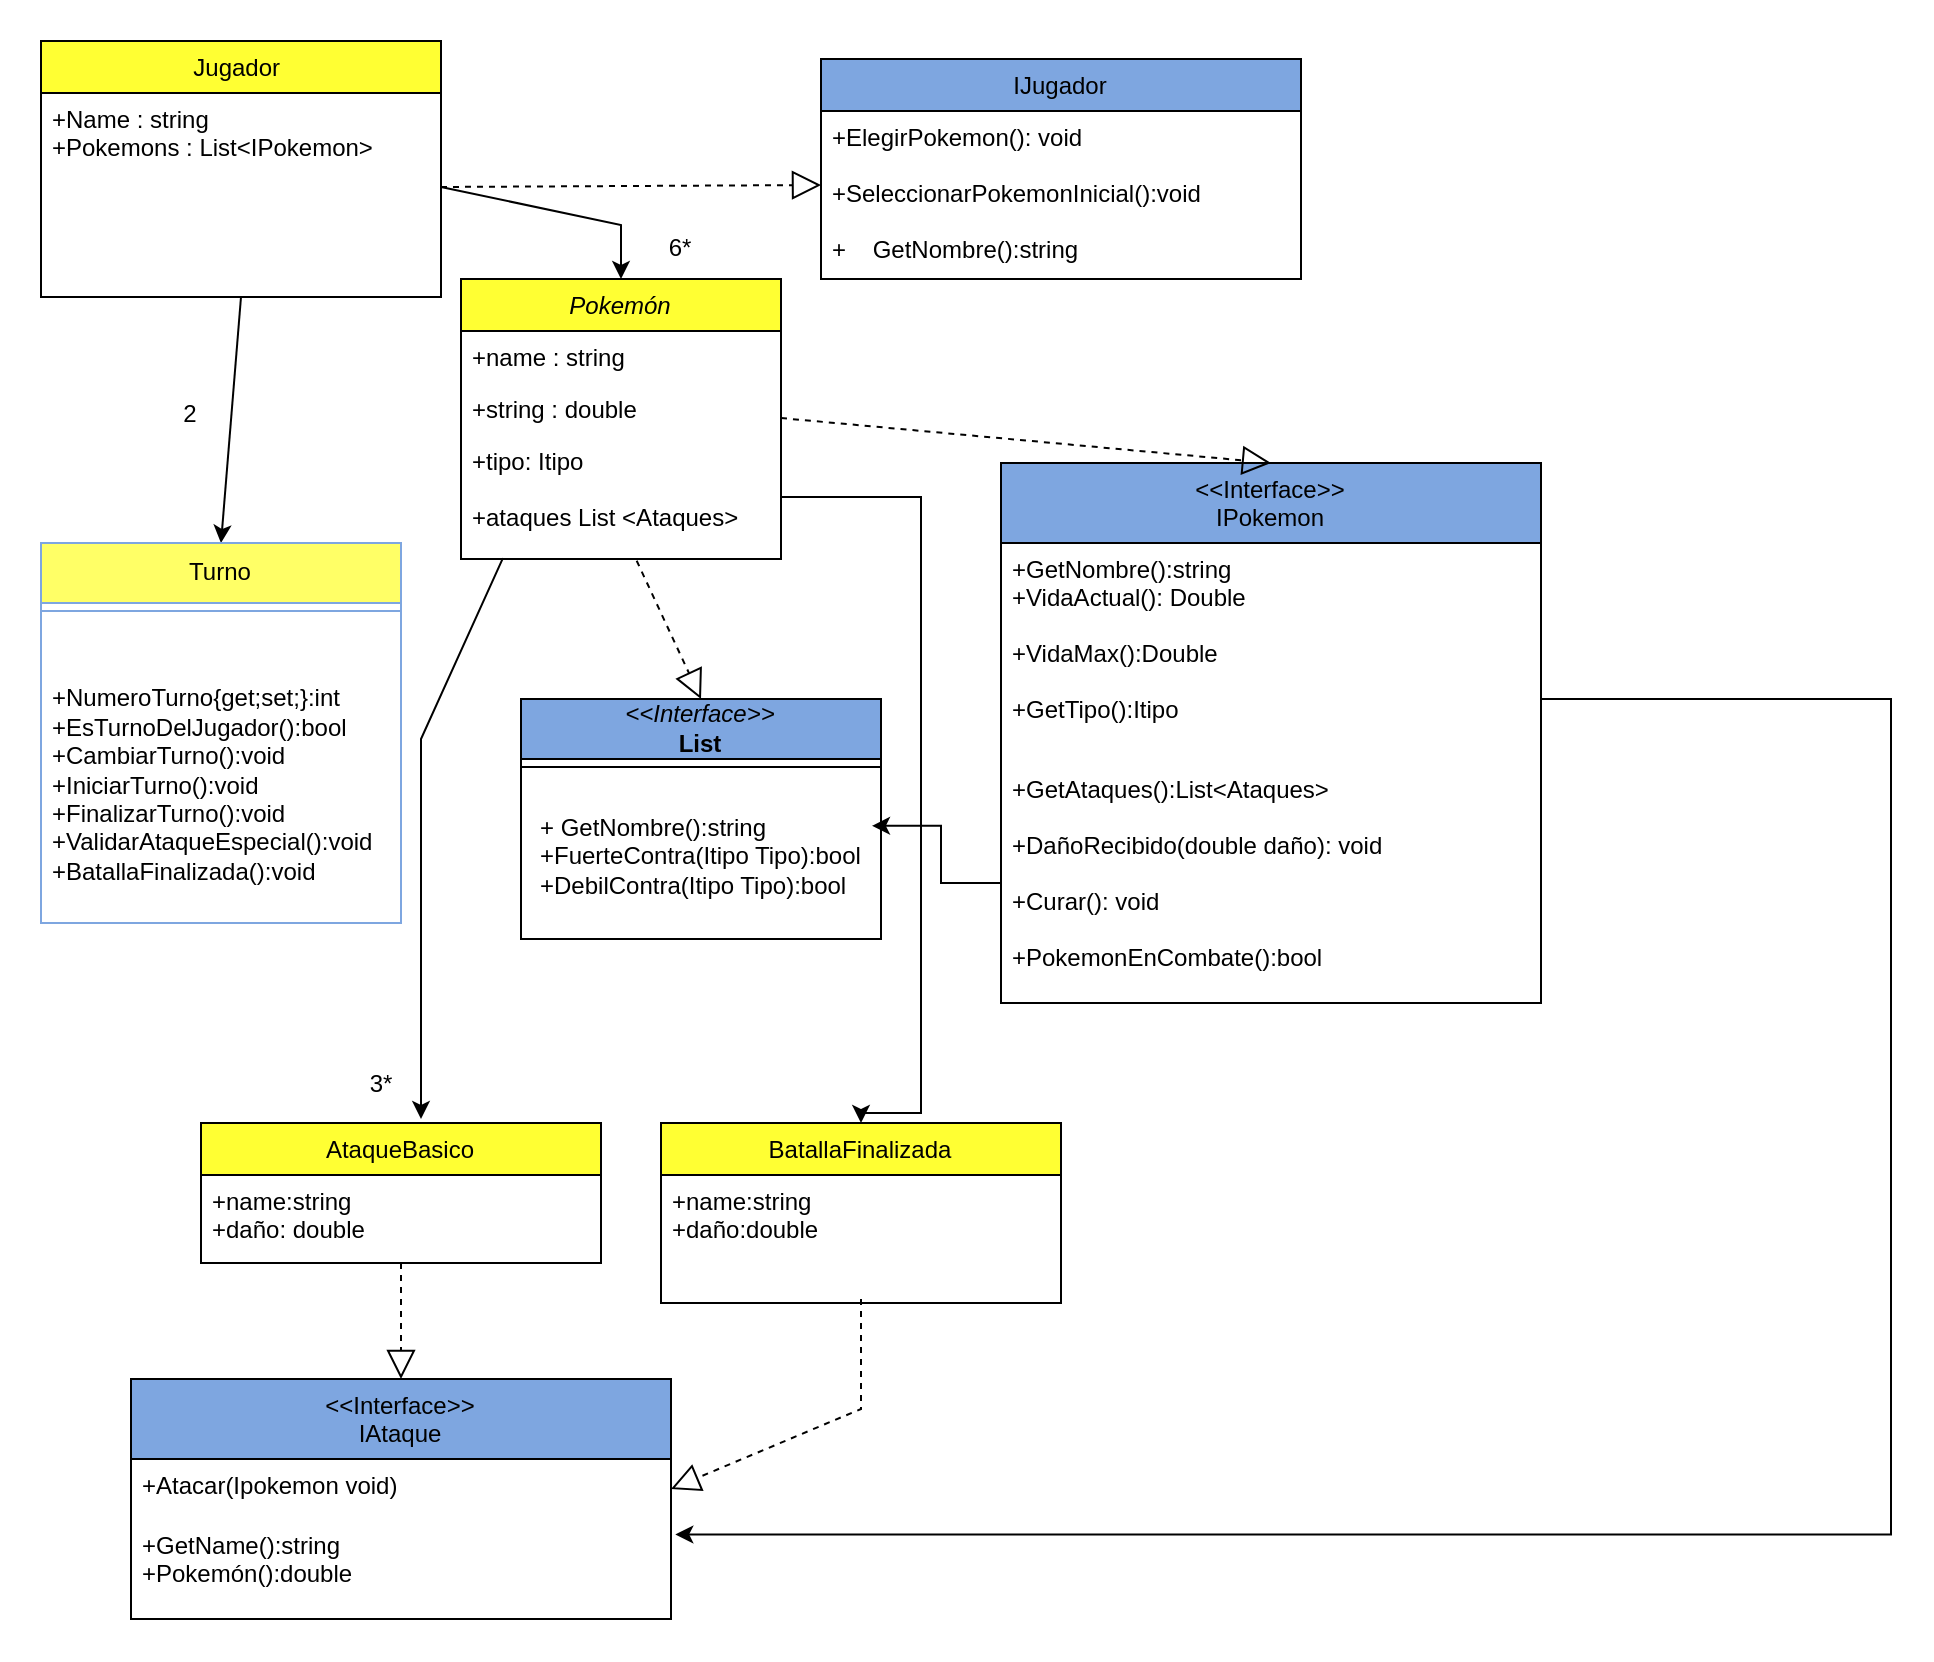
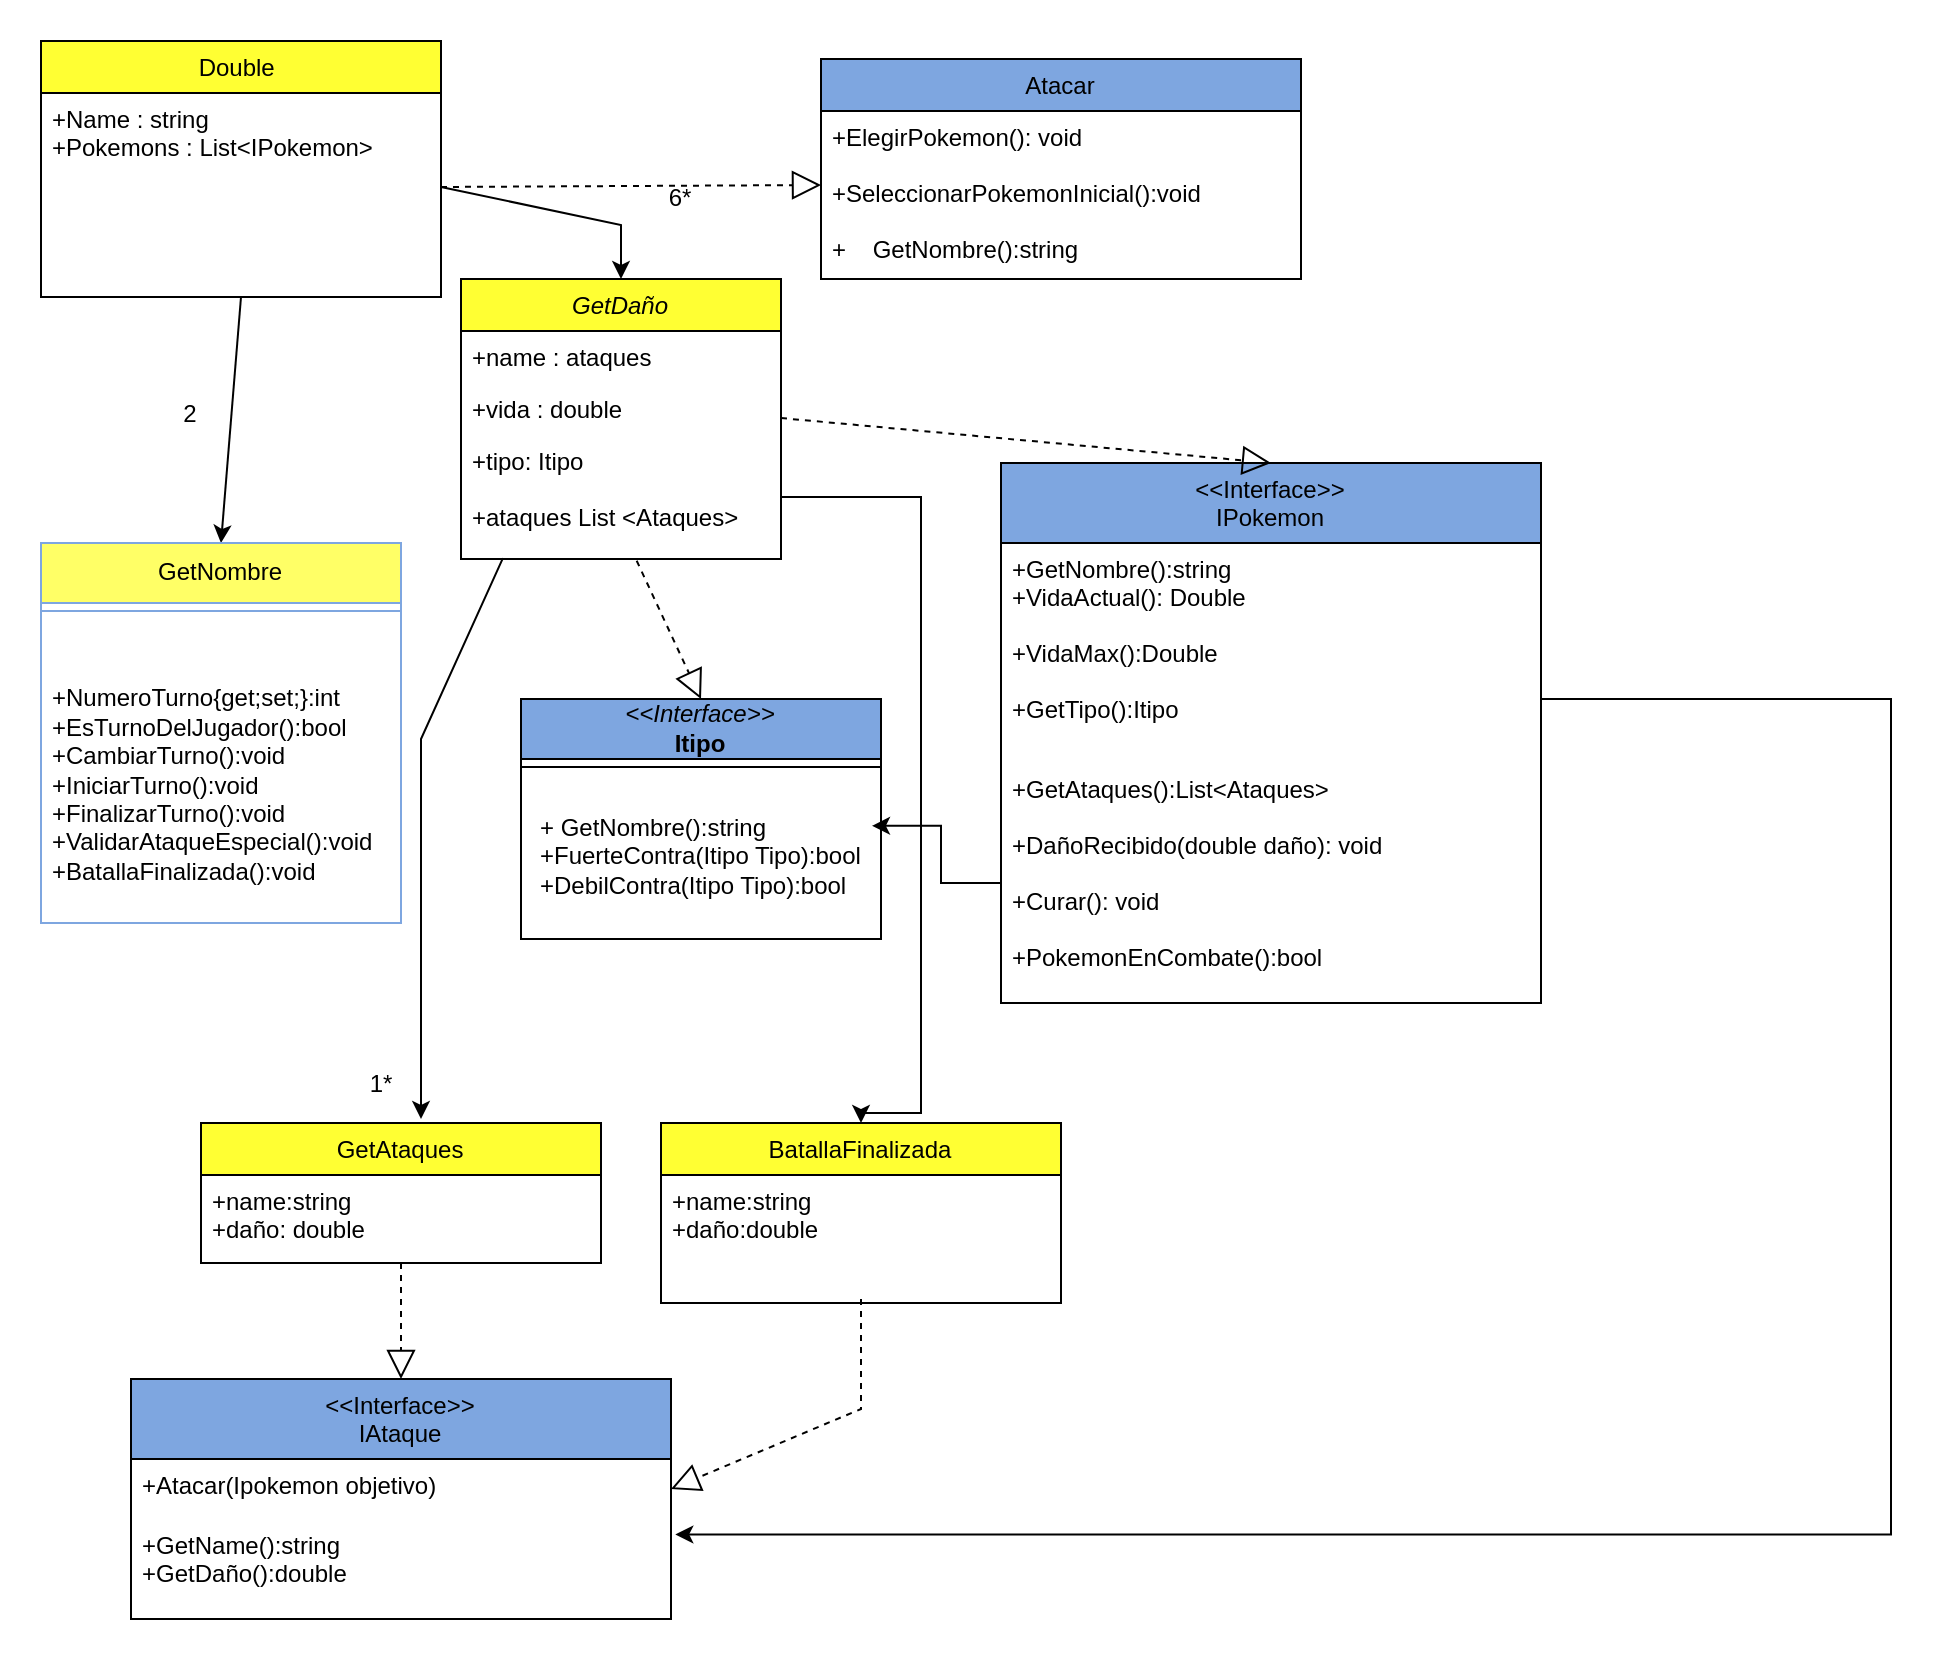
node "Jugador": label "Jugador" -> "Double"
node "IJugador": label "IJugador" -> "Atacar"
node "6*": moved (681, 249) -> (681, 199)
node "Pokemón": label "Pokemón" -> "GetDaño"
node "+name : string": label "+name : string" -> "+name : ataques"
node "+string : double": label "+string : double" -> "+vida : double"
node "Turno": label "Turno" -> "GetNombre"
node "<<Interface>> List": label "<<Interface>> List" -> "<<Interface>> Itipo"
node "3*": label "3*" -> "1*"
node "AtaqueBasico": label "AtaqueBasico" -> "GetAtaques"
node "+Atacar(Ipokemon void)": label "+Atacar(Ipokemon void)" -> "+Atacar(Ipokemon objetivo)"
node "+GetName():string +Pokemón():double": label "+GetName():string +Pokemón():double" -> "+GetName():string +GetDaño():double"
